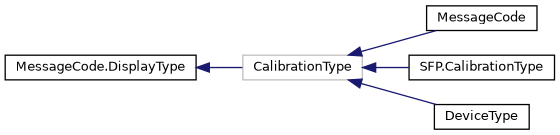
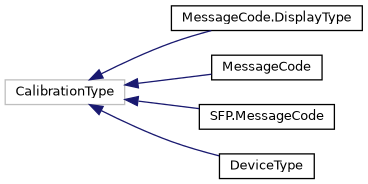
edge "CalibrationType" -> "MessageCode.DisplayType": reversed
node "SFP.CalibrationType": label "SFP.CalibrationType" -> "SFP.MessageCode"
